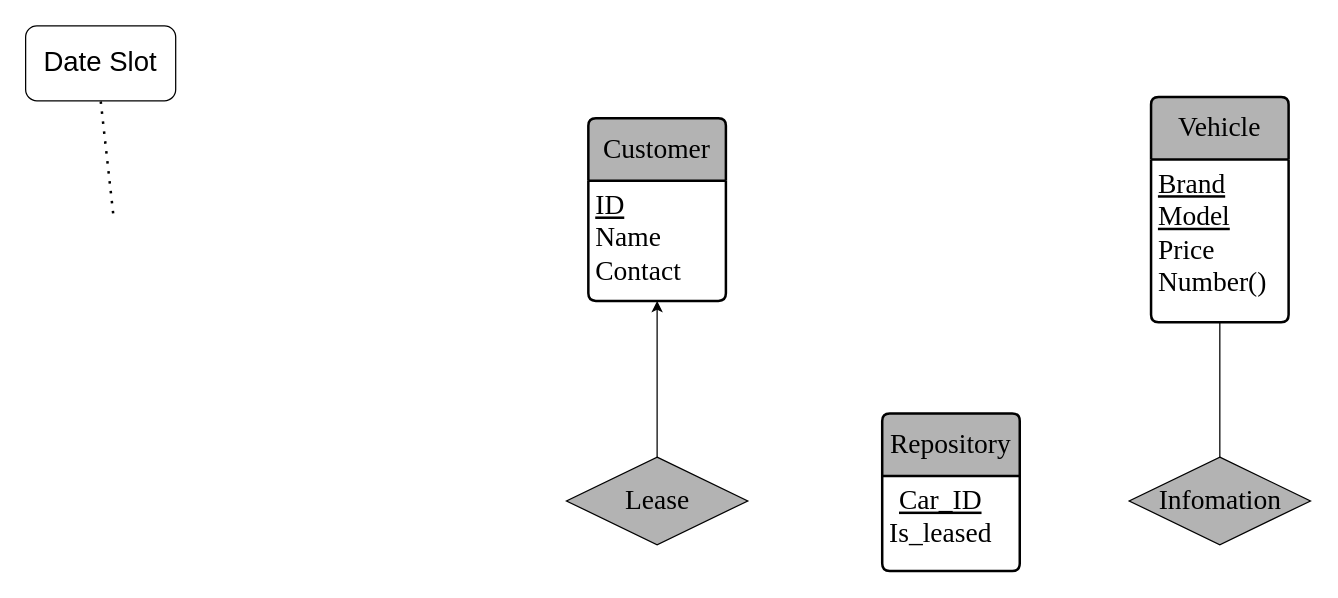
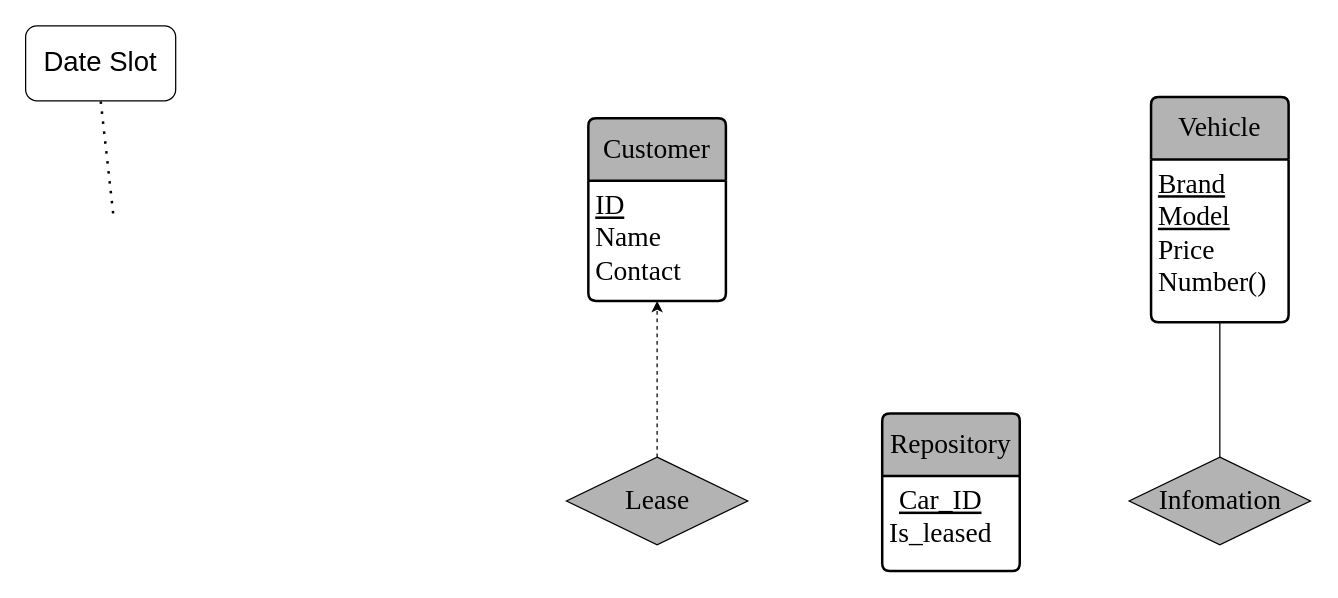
edge "Lease" -> "ID Name Contact": style solid -> dashed
